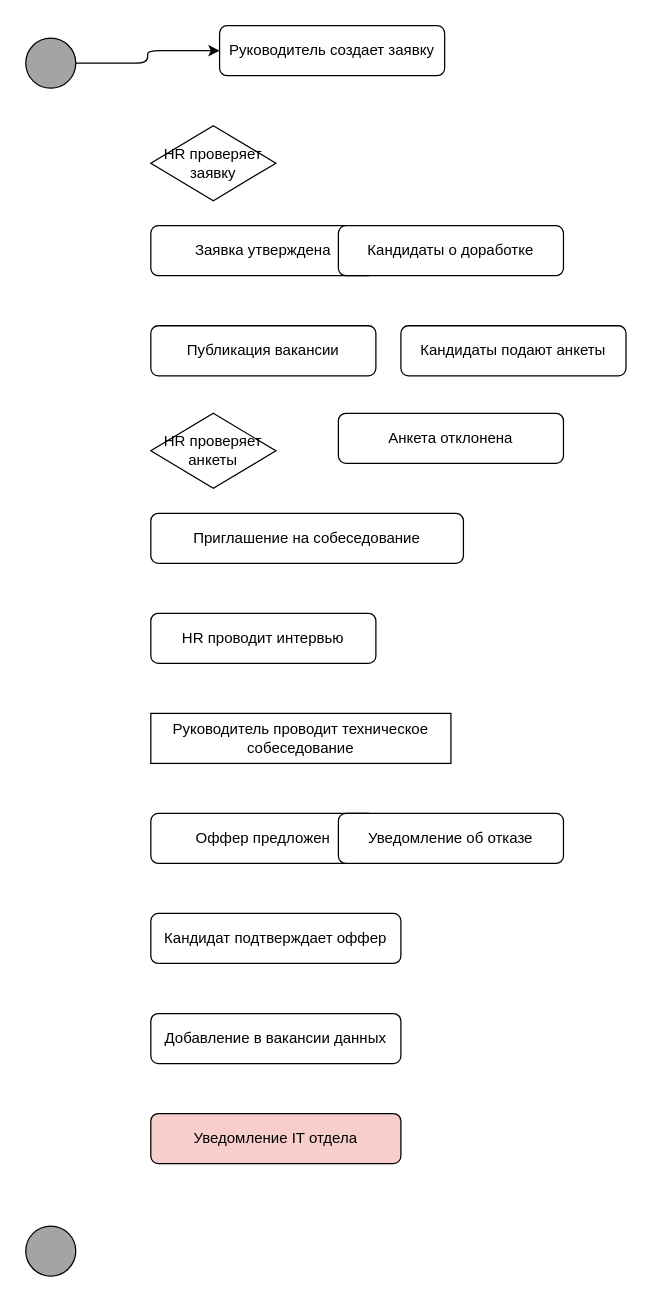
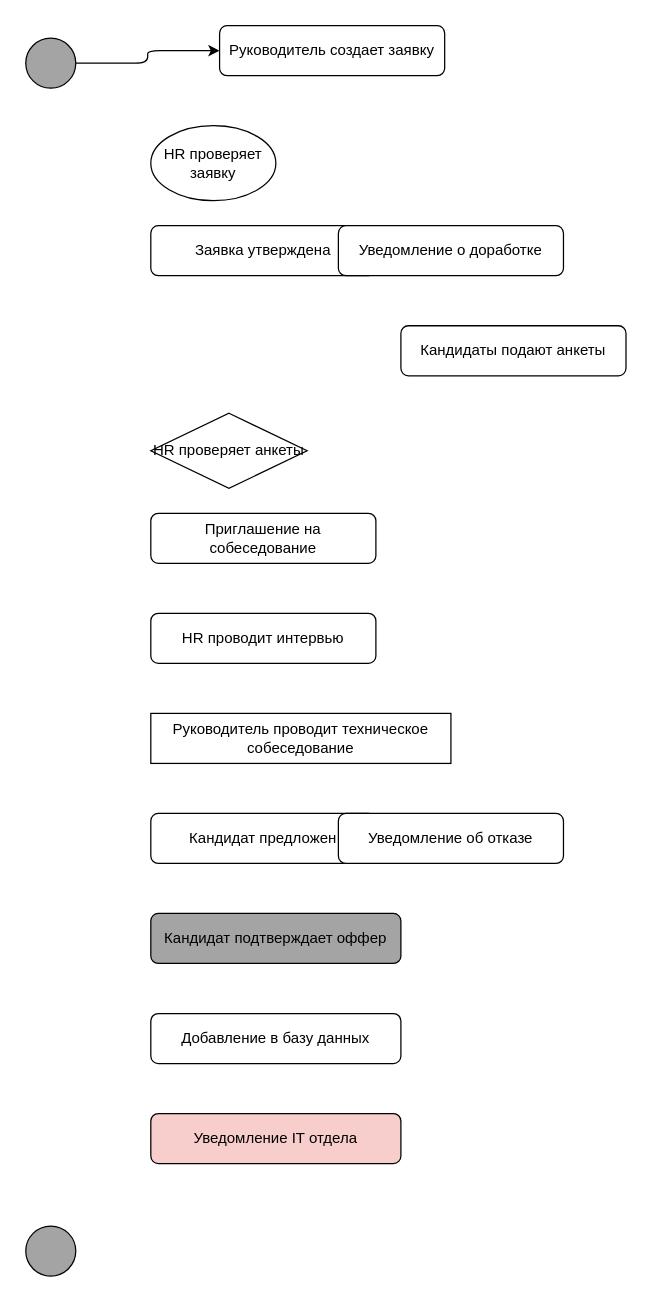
node "HR проверяет заявку": shape diamond -> ellipse
node "Кандидаты о доработке": label "Кандидаты о доработке" -> "Уведомление о доработке"
node "Публикация вакансии": removed
node "Анкета отклонена": removed
node "HR проверяет анкеты": size 125x75 -> 156x75
node "Приглашение на собеседование": size 313x50 -> 225x50
node "Оффер предложен": label "Оффер предложен" -> "Кандидат предложен"
node "Кандидат подтверждает оффер": fillcolor #ffffff -> #a4a4a4
node "Добавление в вакансии данных": label "Добавление в вакансии данных" -> "Добавление в базу данных"
